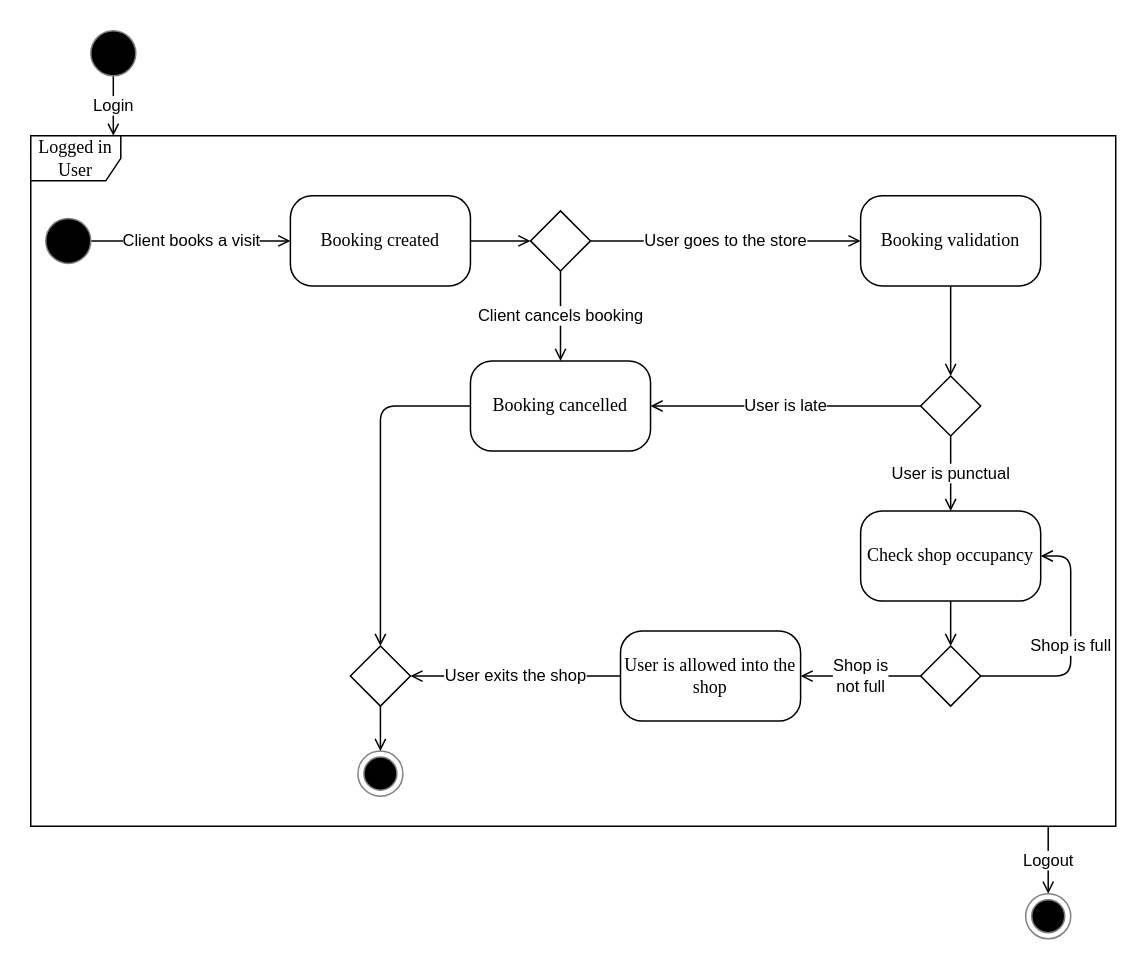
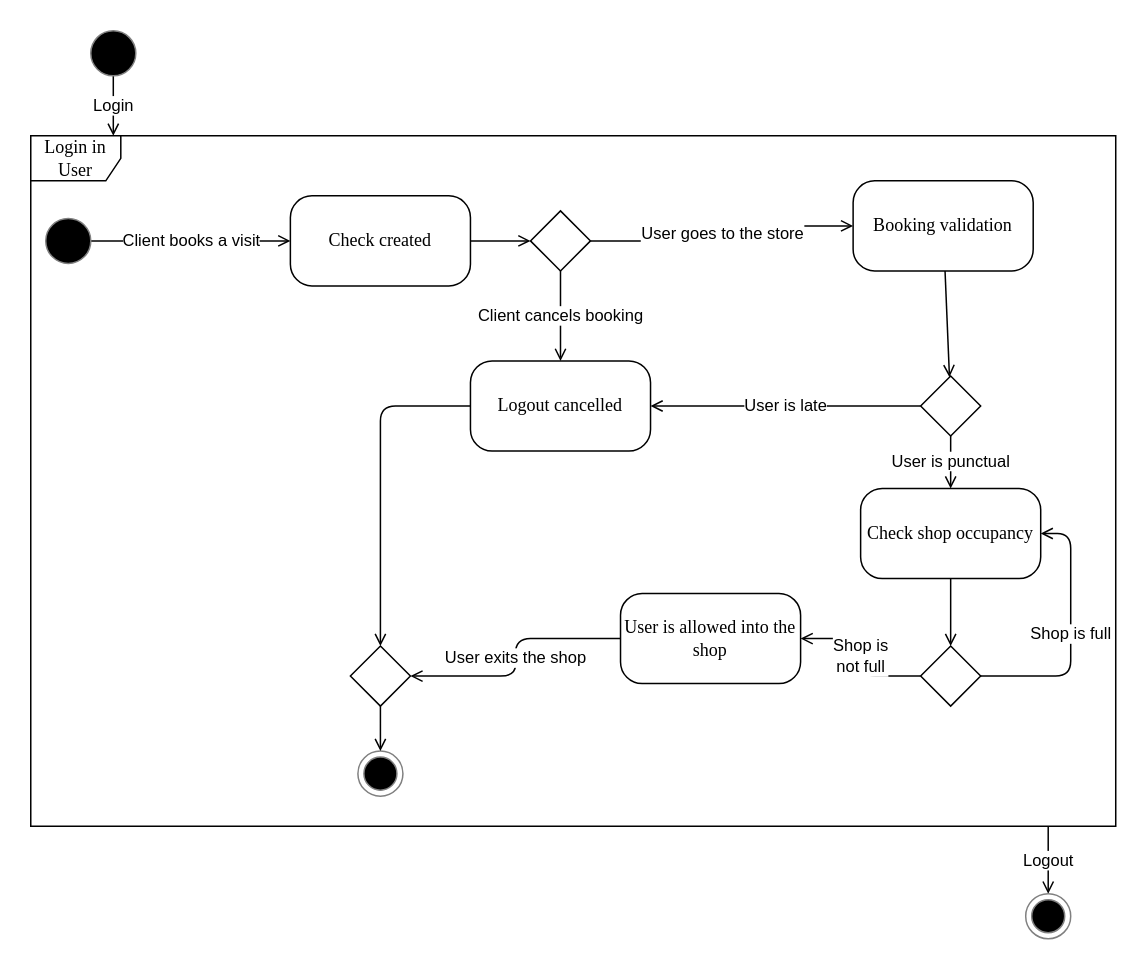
node "Logged in User": label "Logged in User" -> "Login in User"
node "Booking created": label "Booking created" -> "Check created"
node "Booking validation": moved (950, 241) -> (943, 226)
node "Booking cancelled": label "Booking cancelled" -> "Logout cancelled"
node "Check shop occupancy": moved (950, 556) -> (950, 533)
node "User is allowed into the shop": moved (710, 676) -> (710, 638)
